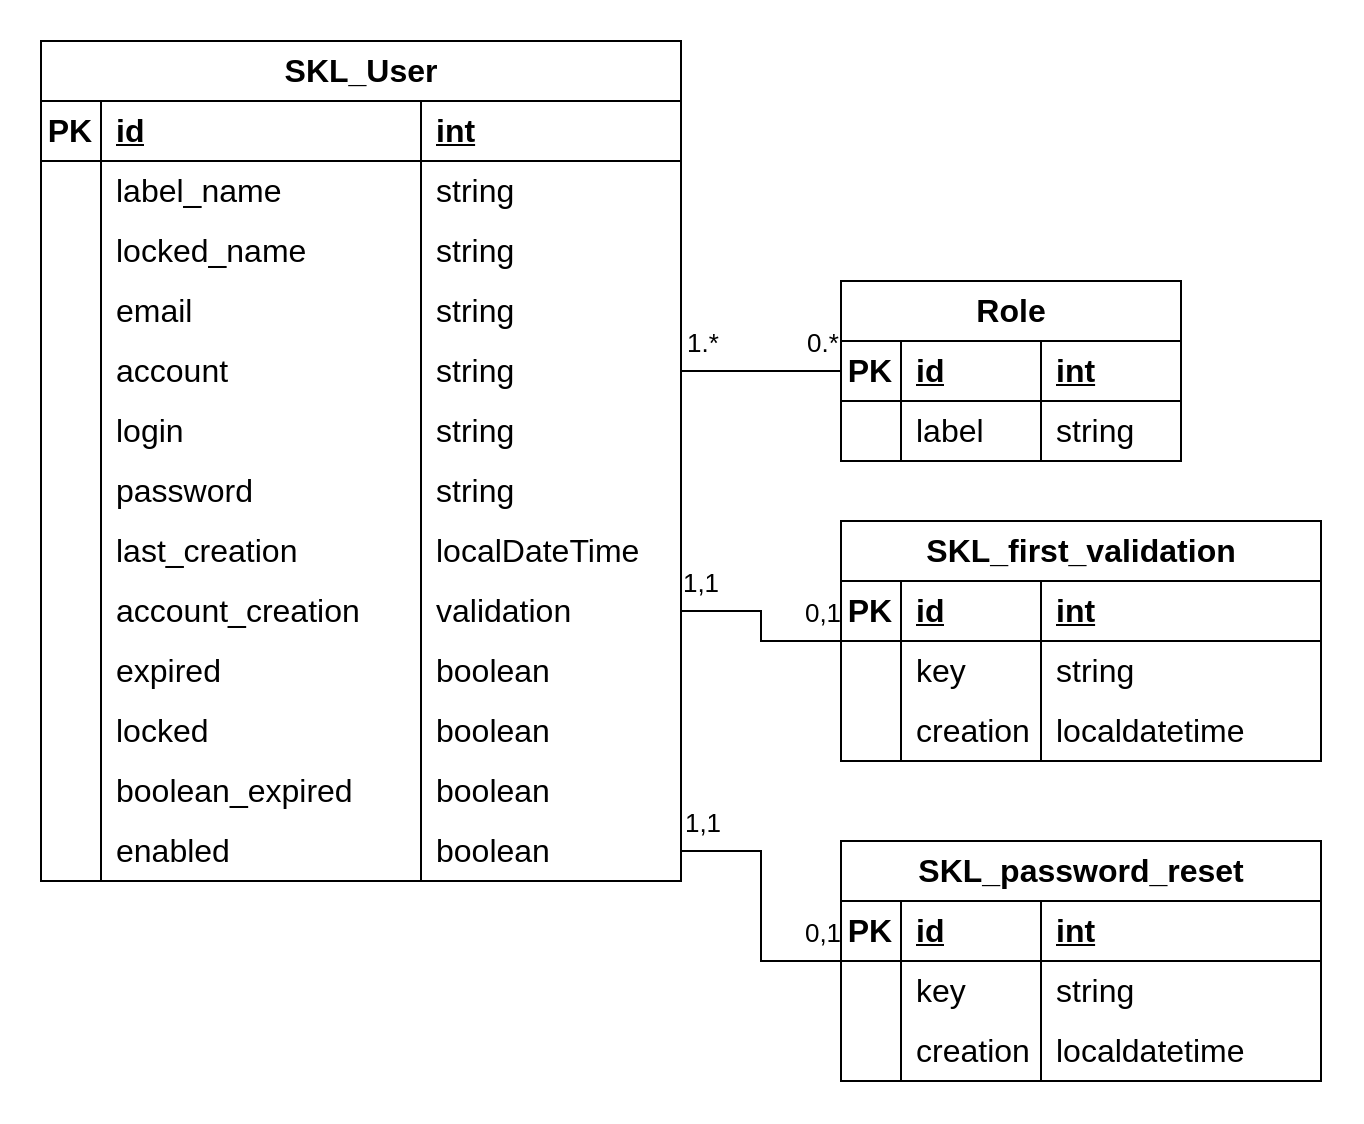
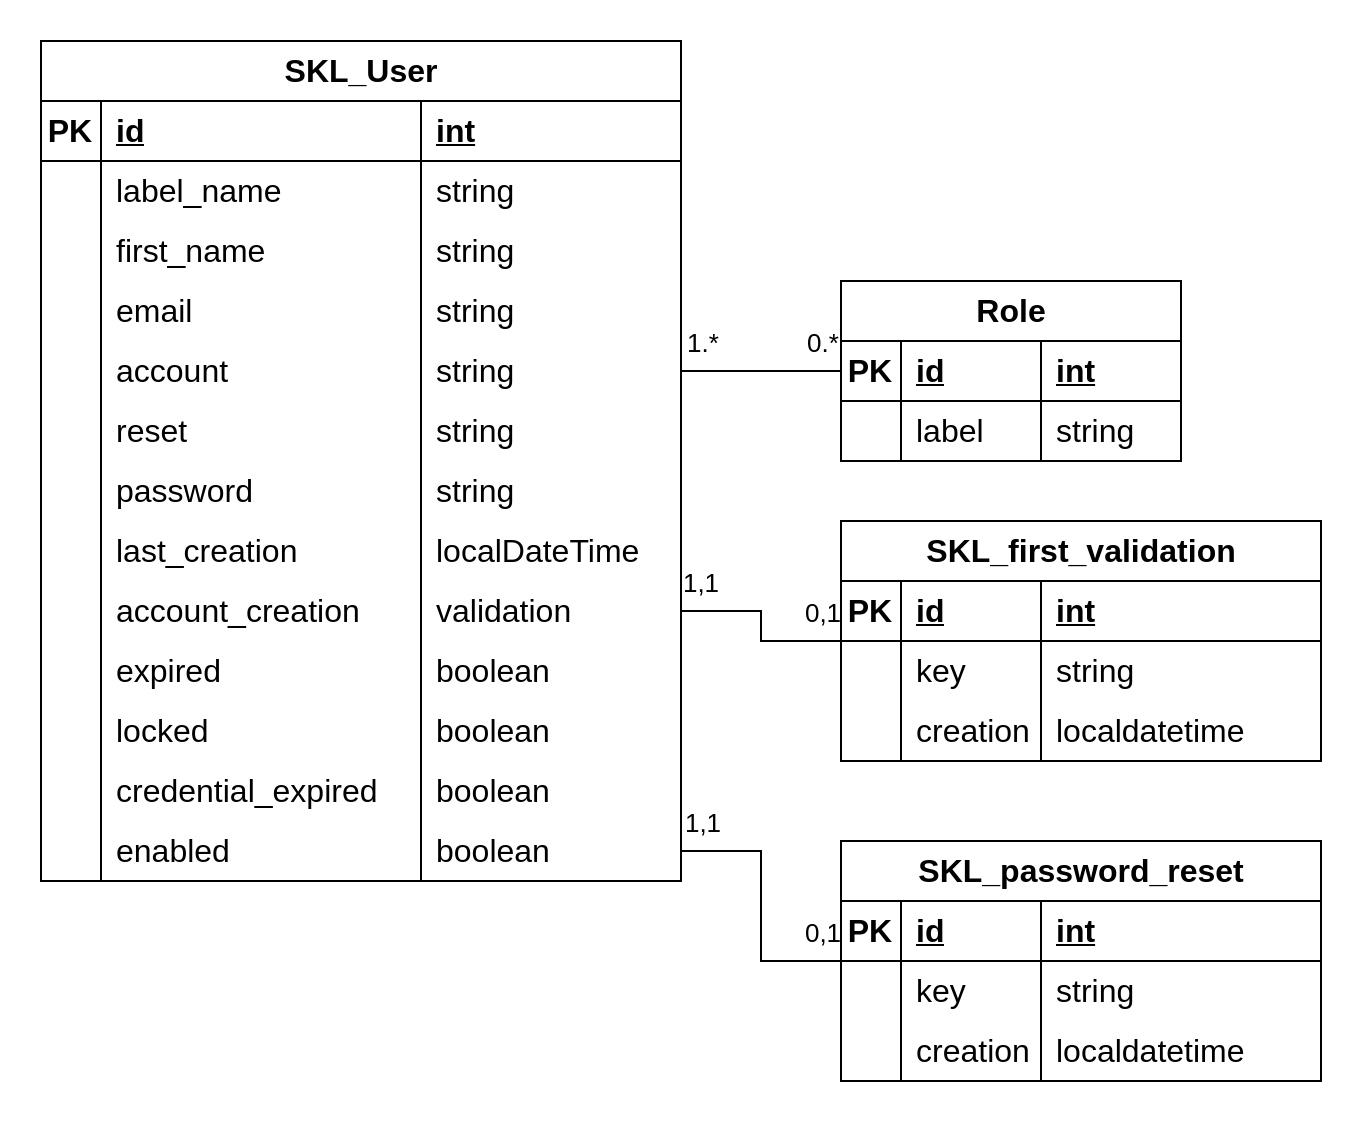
node "locked_name": label "locked_name" -> "first_name"
node "login": label "login" -> "reset"
node "boolean_expired": label "boolean_expired" -> "credential_expired"
